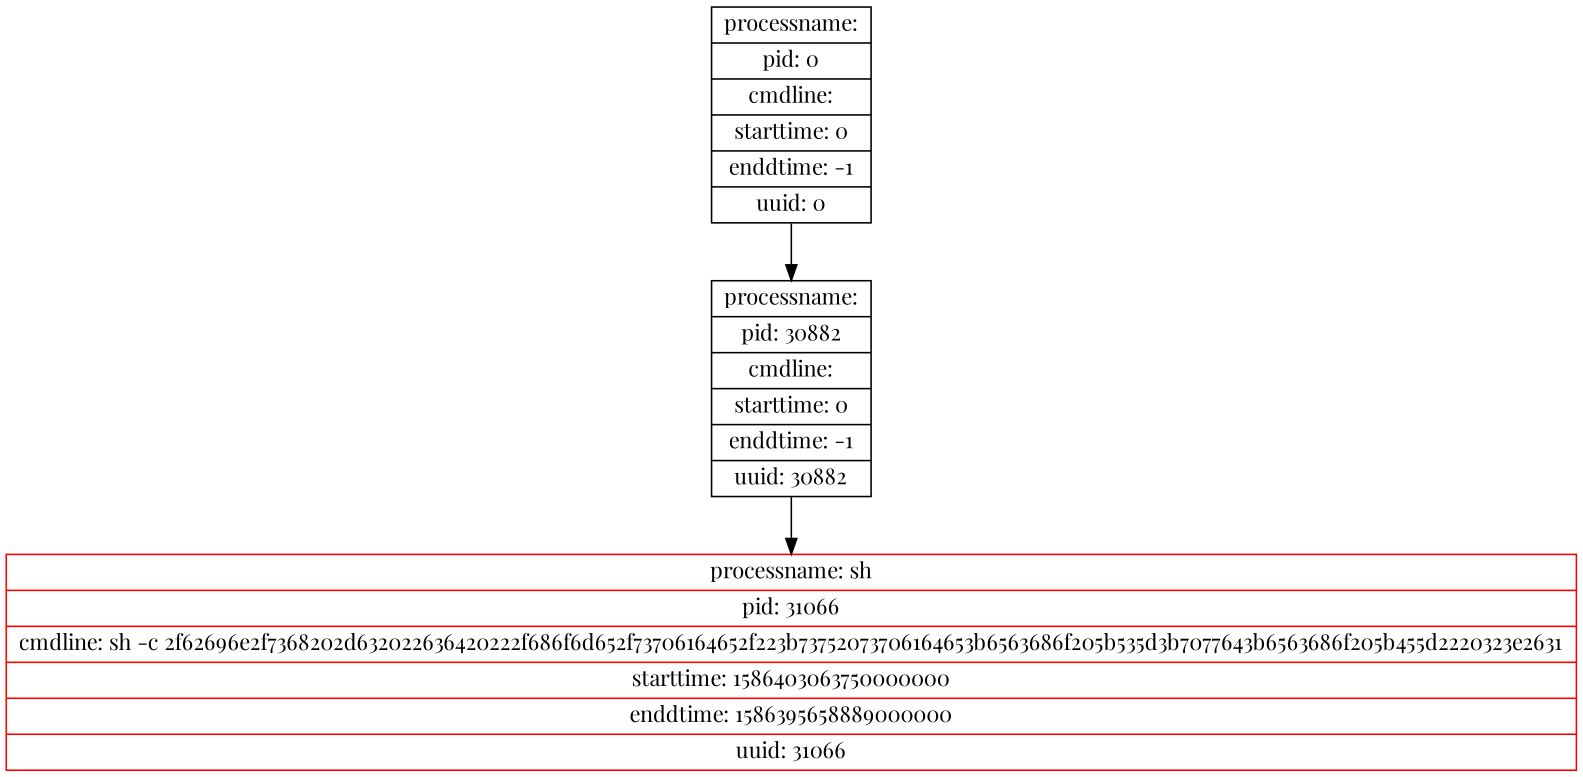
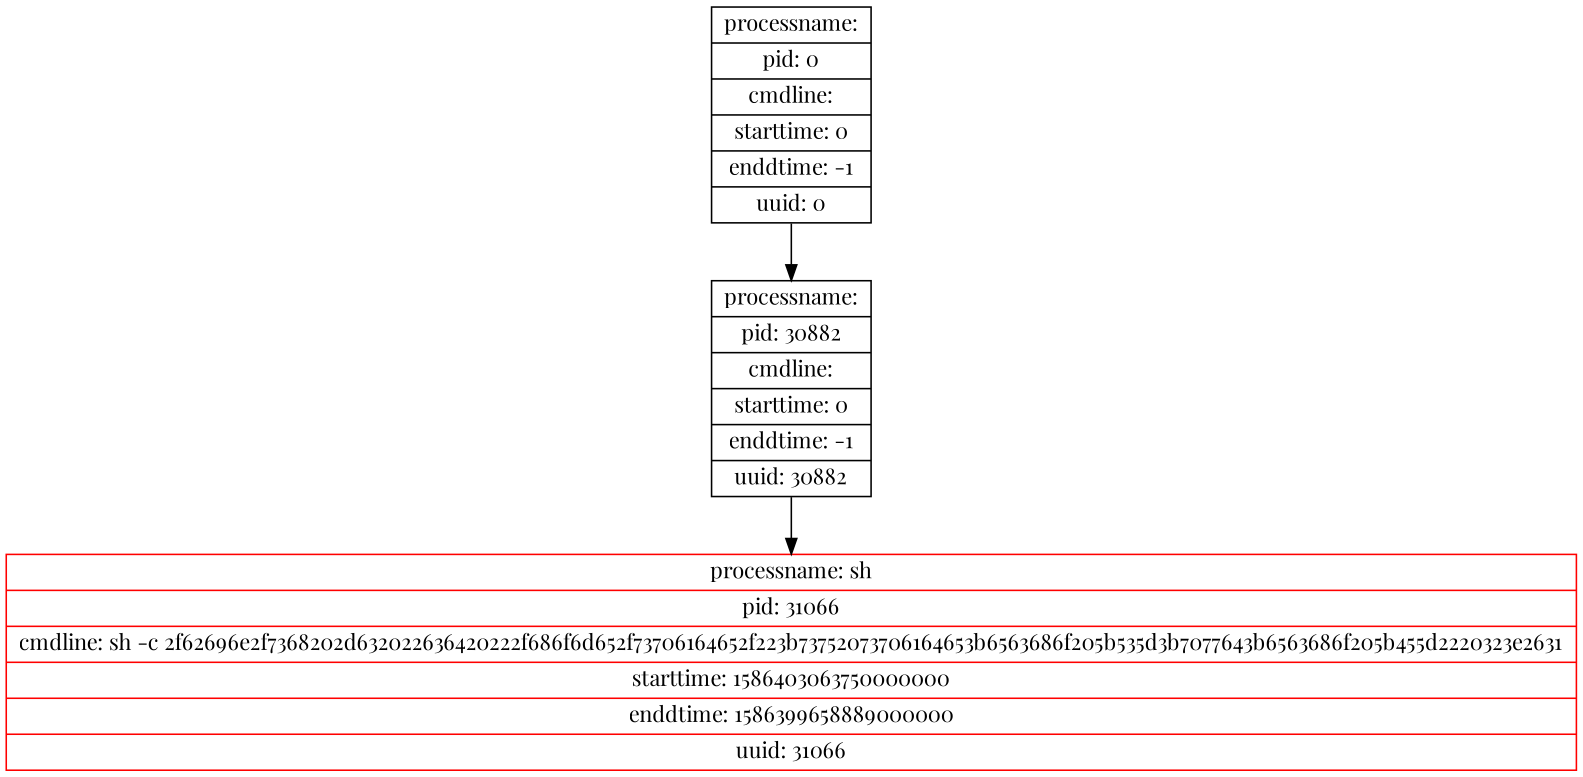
node "processname: sh": text "enddtime: 1586395658889000000" -> "enddtime: 1586399658889000000"
